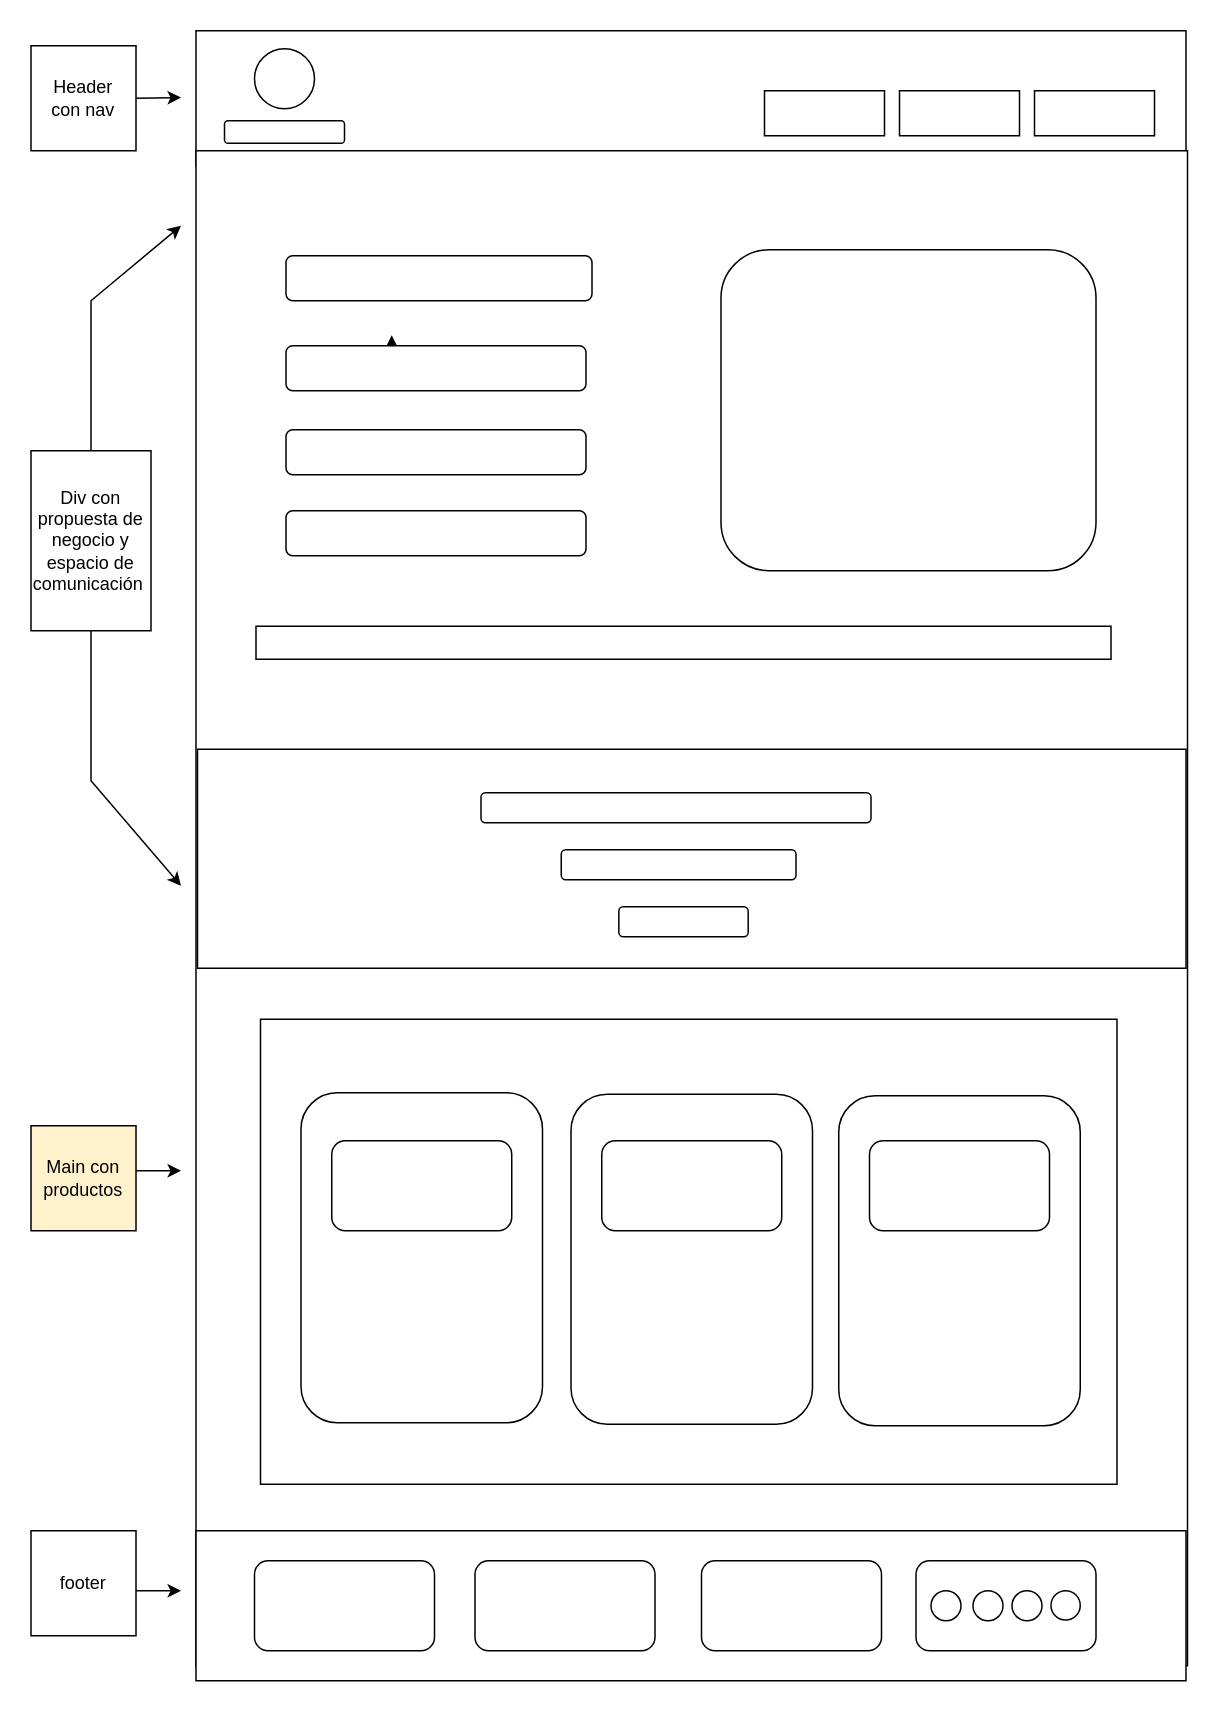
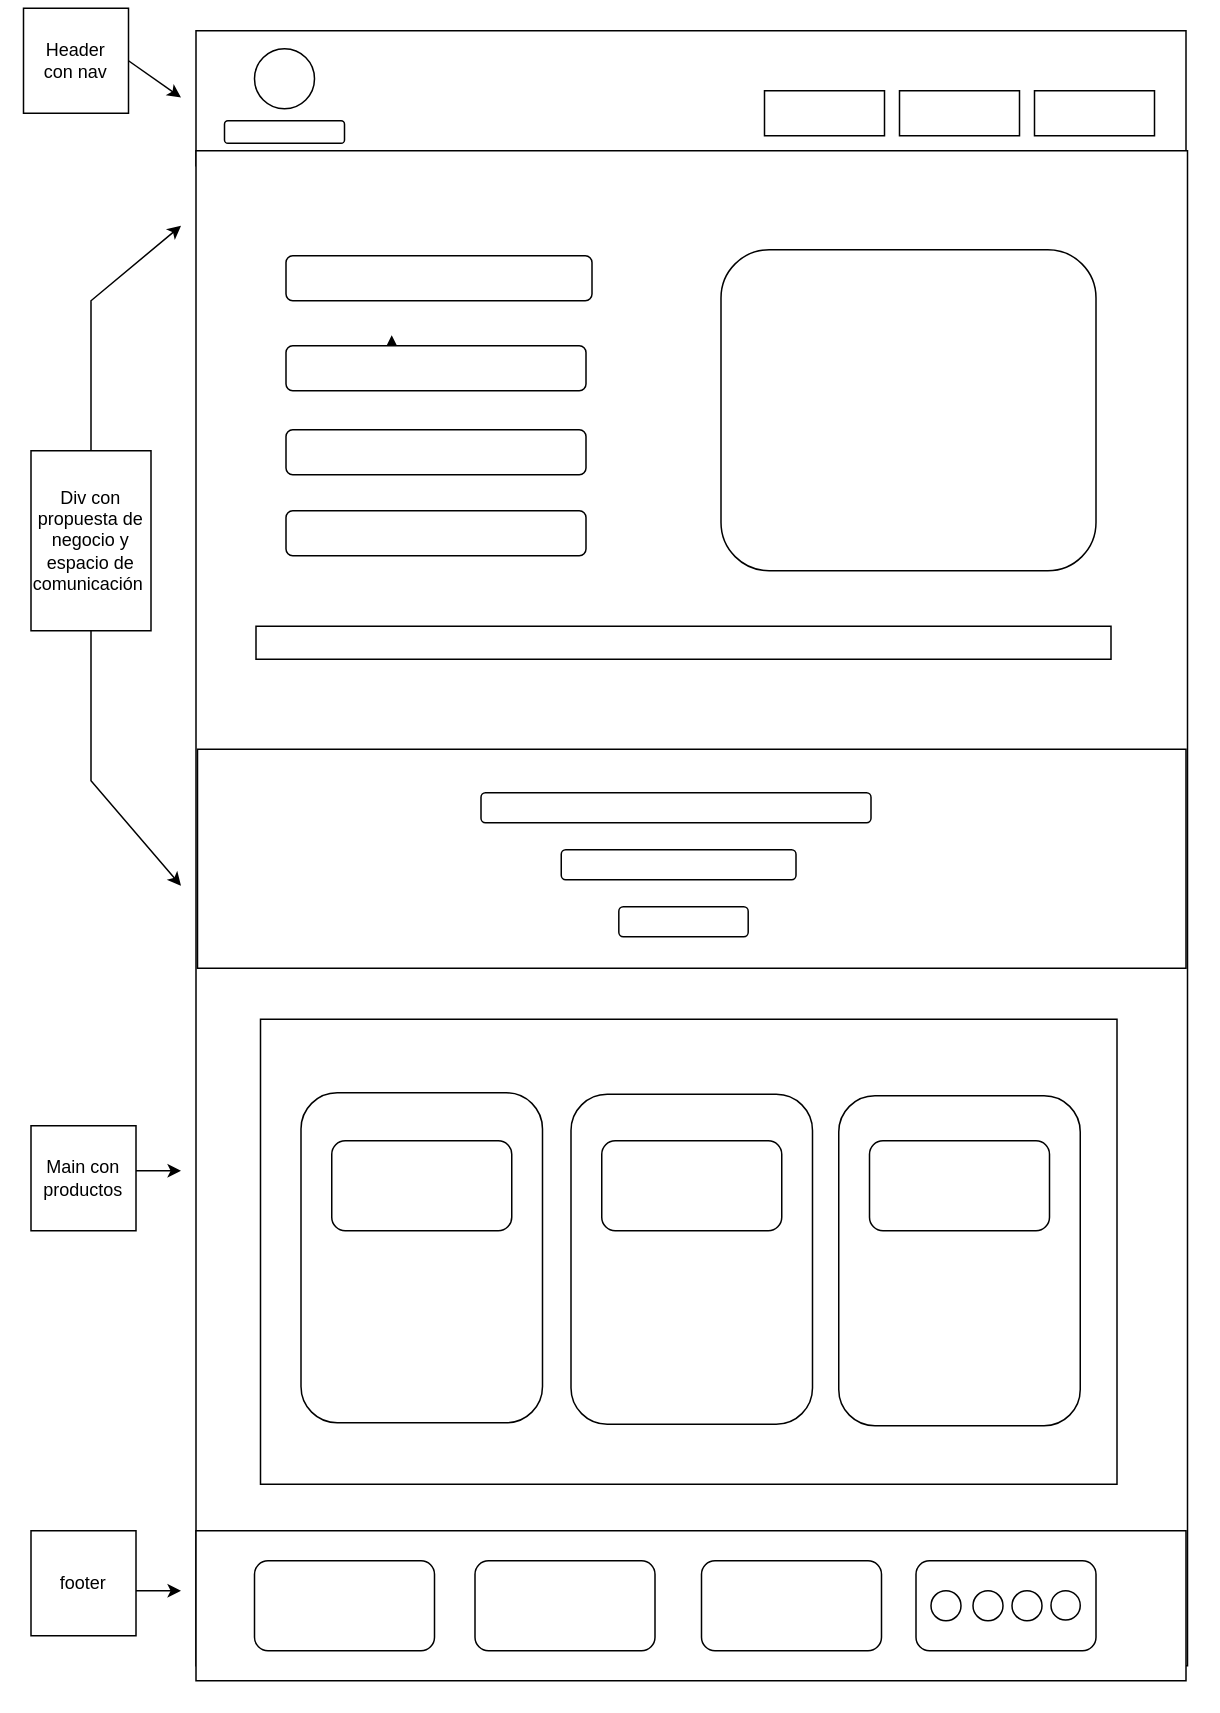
node "Header con nav": moved (83, 98) -> (76, 61)
node "Main con productos": fillcolor #fff2cc -> #ffffff
